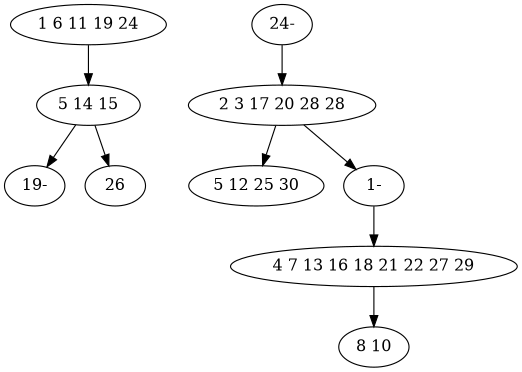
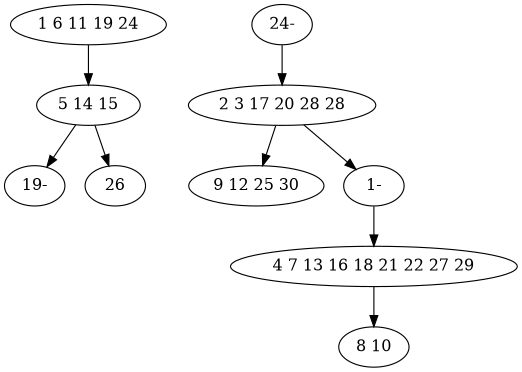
node "5 12 25 30": label "5 12 25 30" -> "9 12 25 30"
